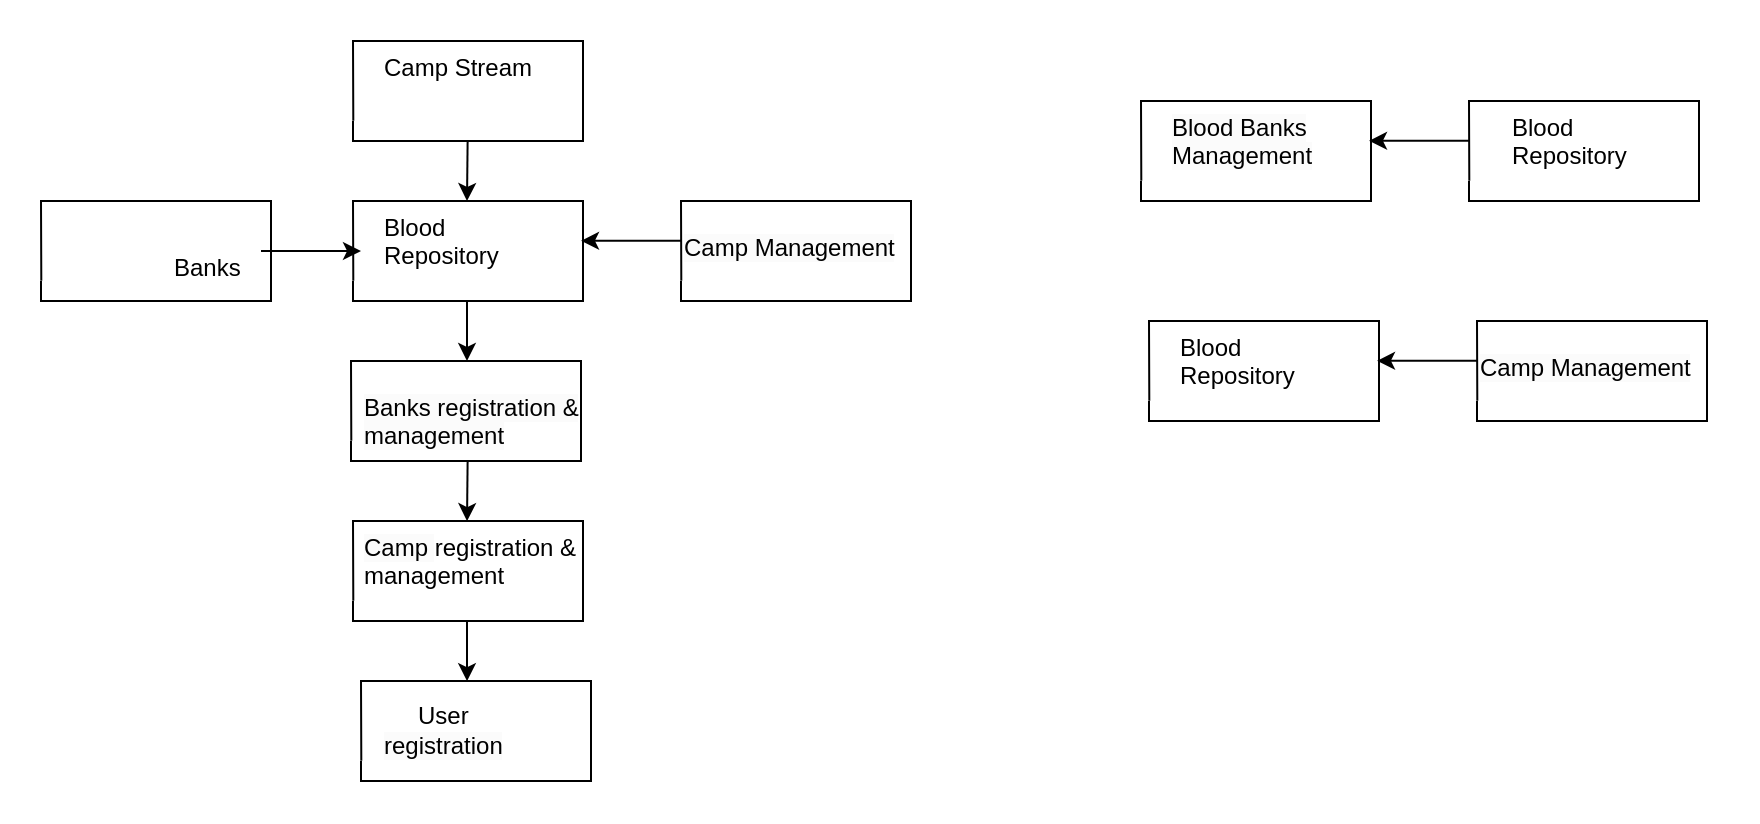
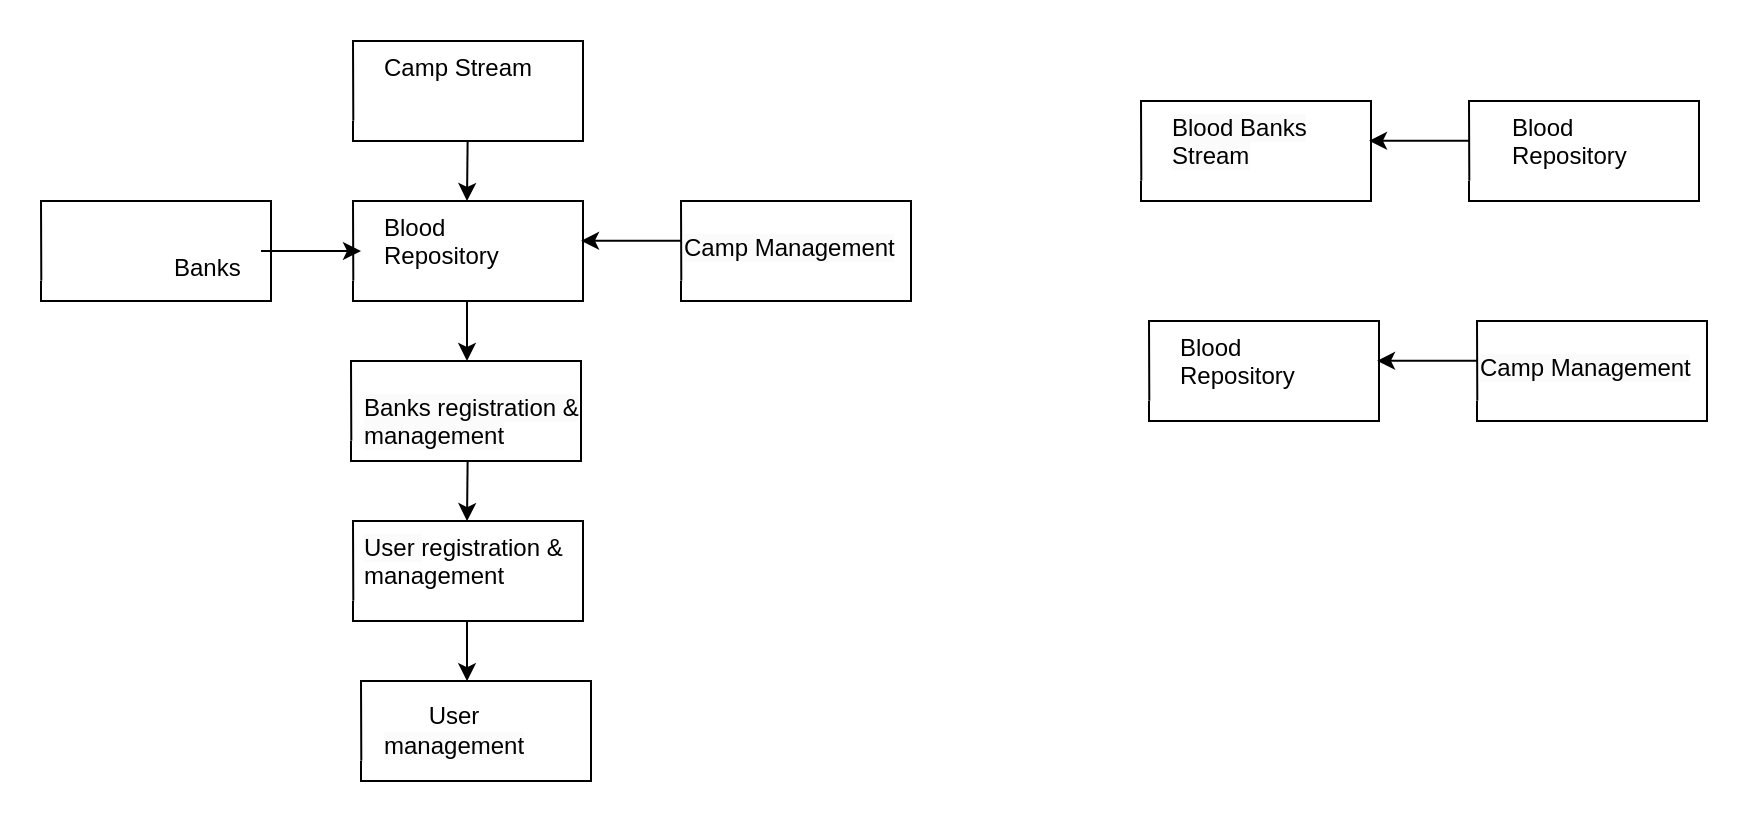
node "Blood Banks Management": label "Blood Banks Management" -> "Blood Banks Stream"
node "Camp registration &management": label "Camp registration &management" -> "User registration &management"
node "User registration": label "User registration" -> "User management"
